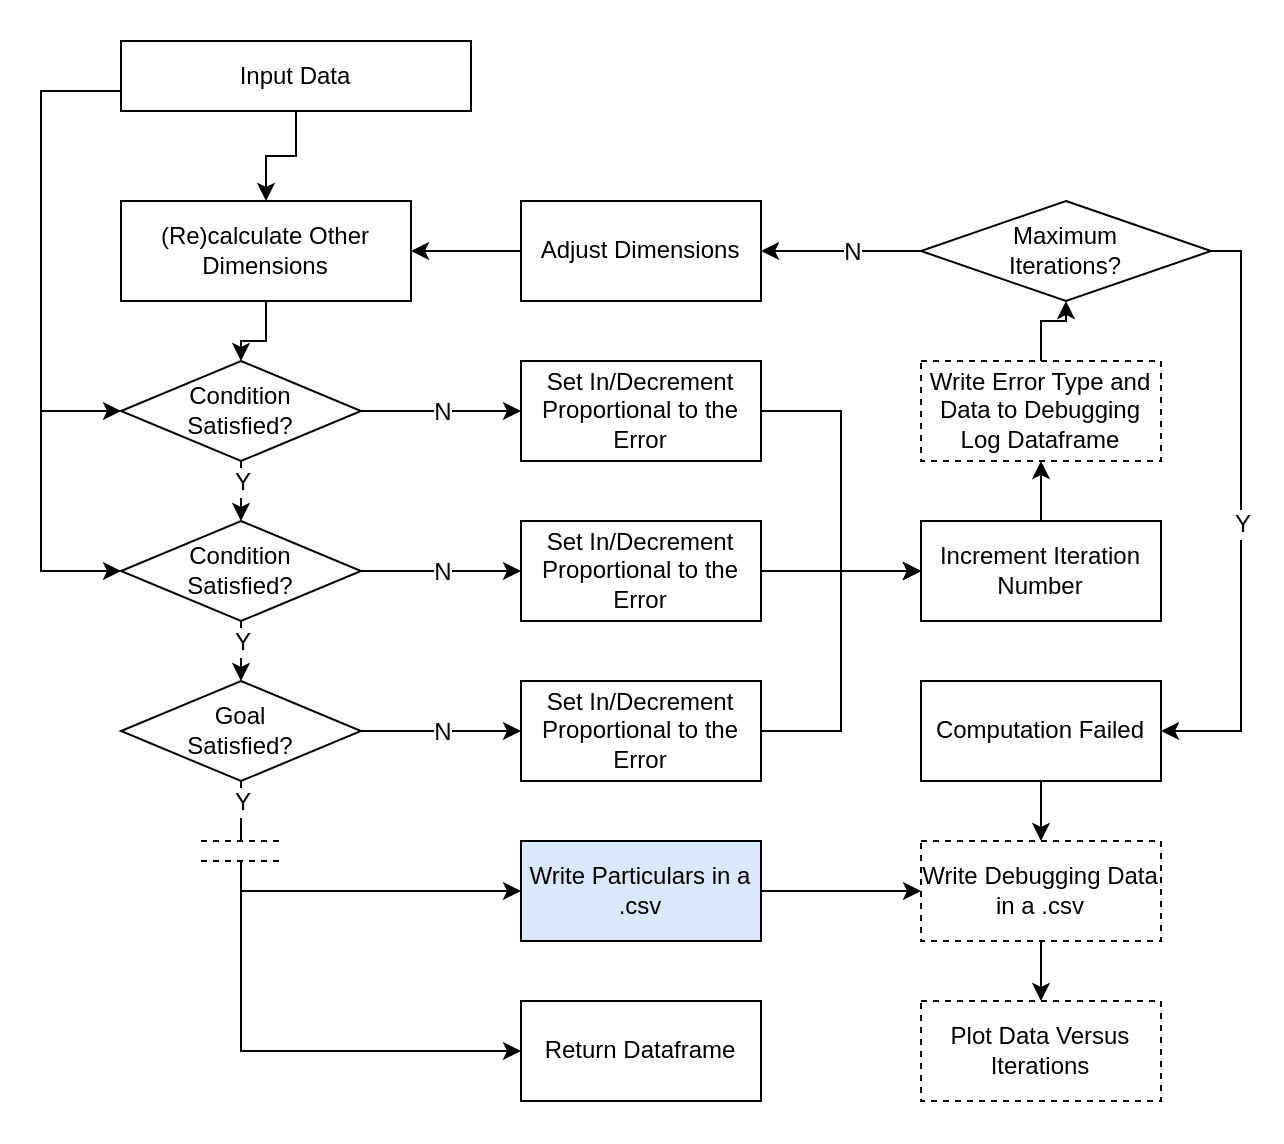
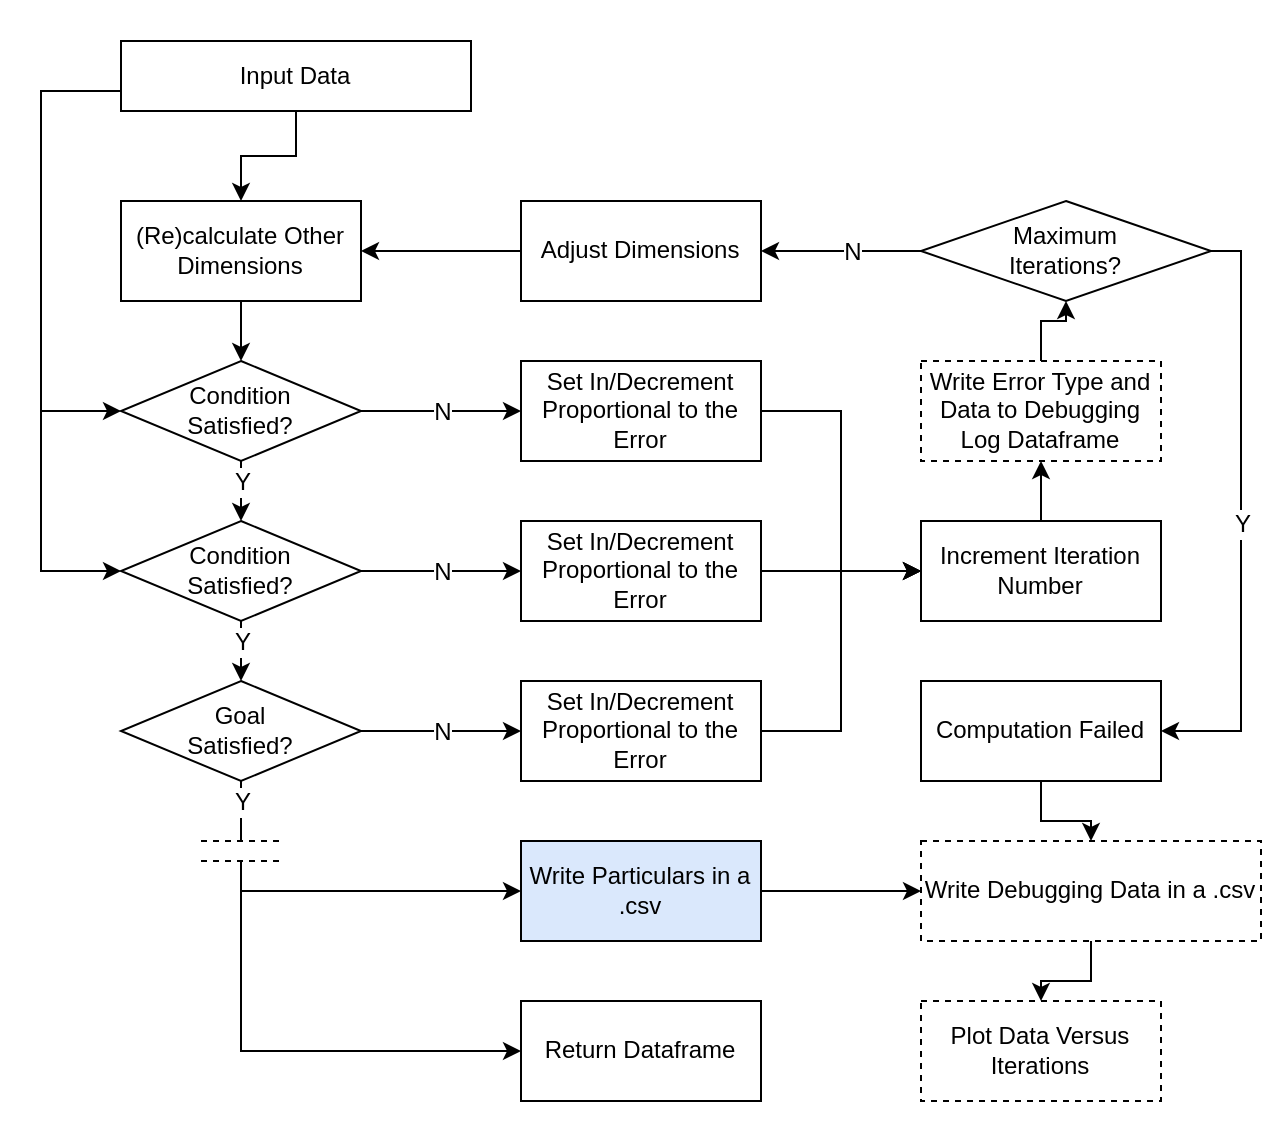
node "(Re)calculate Other Dimensions": size 290x100 -> 240x100
node "Write Debugging Data in a .csv": size 240x100 -> 340x100
